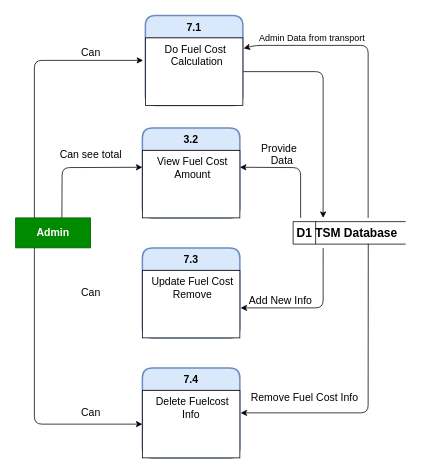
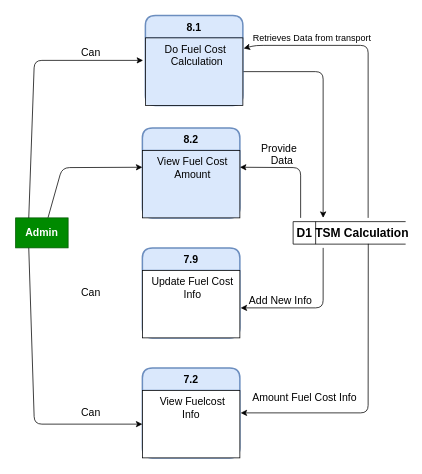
node "7.1": label "7.1" -> "8.1"
node "Admin Data from transport": label "Admin Data from transport" -> "Retrieves Data from transport"
node "Do Fuel Cost Calculation": fillcolor #ffffff -> #dae8fc
node "3.2": label "3.2" -> "8.2"
node "Can see total": removed
node "View Fuel Cost Amount": fillcolor #ffffff -> #dae8fc
node "Admin": size 75x30 -> 53x30
node "D1 TSM Database": label "D1 TSM Database" -> "D1 TSM Calculation"
node "7.3": label "7.3" -> "7.9"
node "Update Fuel Cost Remove": label "Update Fuel Cost Remove" -> "Update Fuel Cost Info"
node "7.4": label "7.4" -> "7.2"
node "Remove Fuel Cost Info": label "Remove Fuel Cost Info" -> "Amount Fuel Cost Info"
node "Delete Fuelcost Info": label "Delete Fuelcost Info" -> "View Fuelcost Info"
